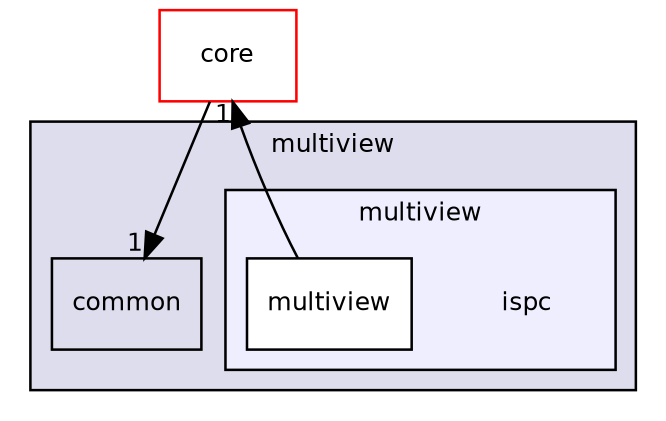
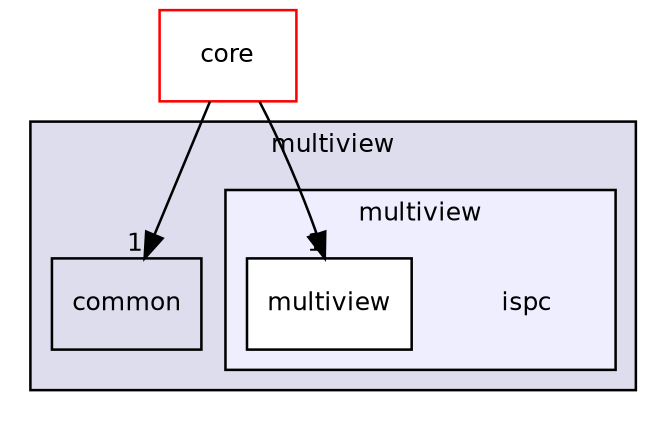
edge "multiview" -> "core": reversed
